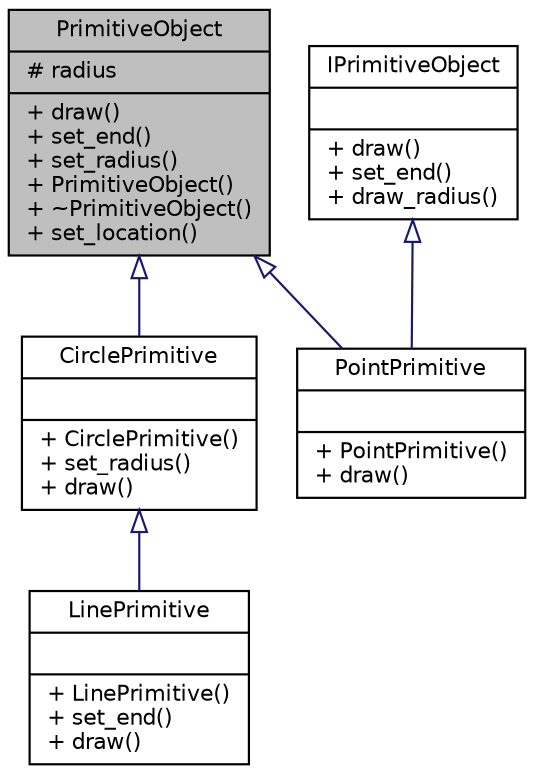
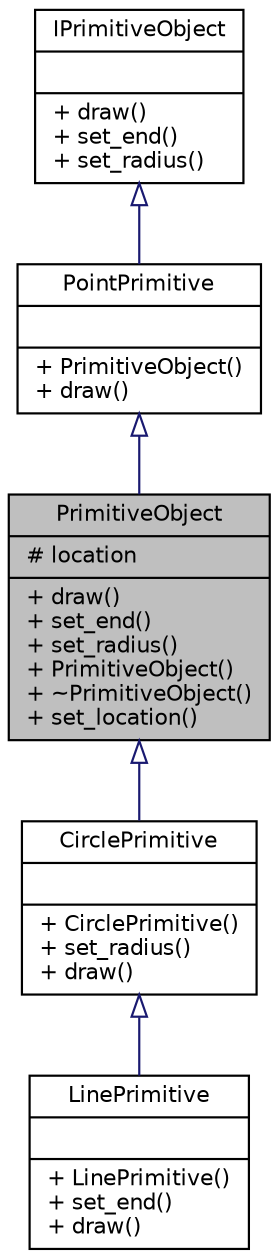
node "PrimitiveObject": text "# radius" -> "# location"
node "IPrimitiveObject": text "+ draw_radius()" -> "+ set_radius()"
edge "PointPrimitive" -> "PrimitiveObject": reversed
node "PointPrimitive": text "+ PointPrimitive()" -> "+ PrimitiveObject()"
